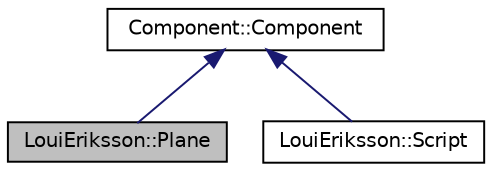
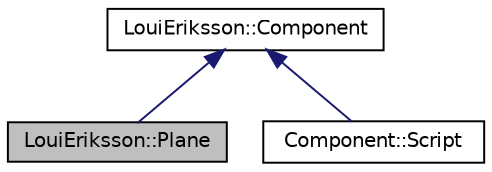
node "Component::Component": label "Component::Component" -> "LouiEriksson::Component"
node "LouiEriksson::Script": label "LouiEriksson::Script" -> "Component::Script"
